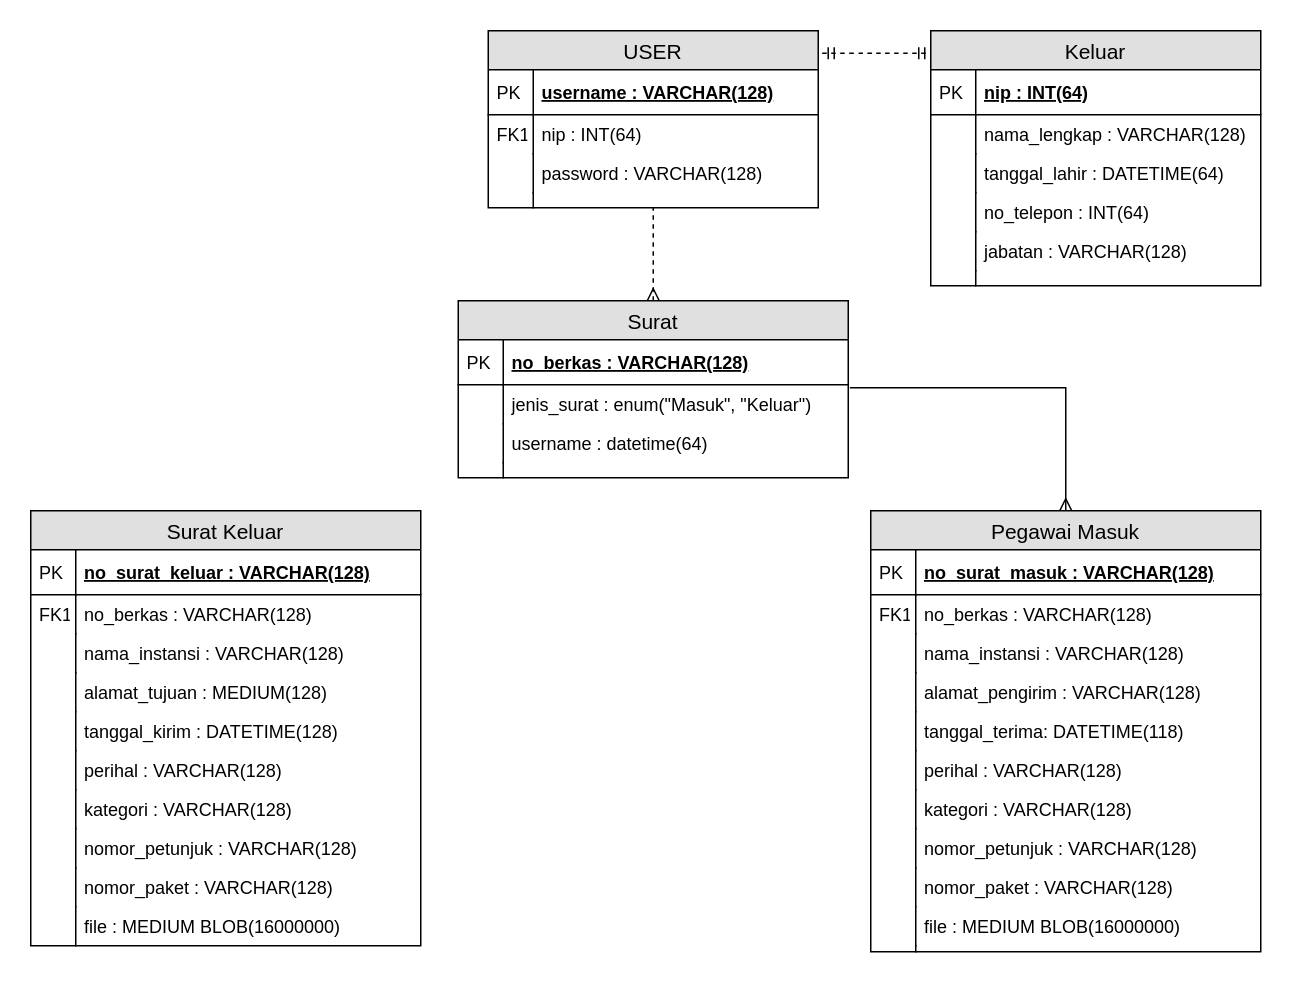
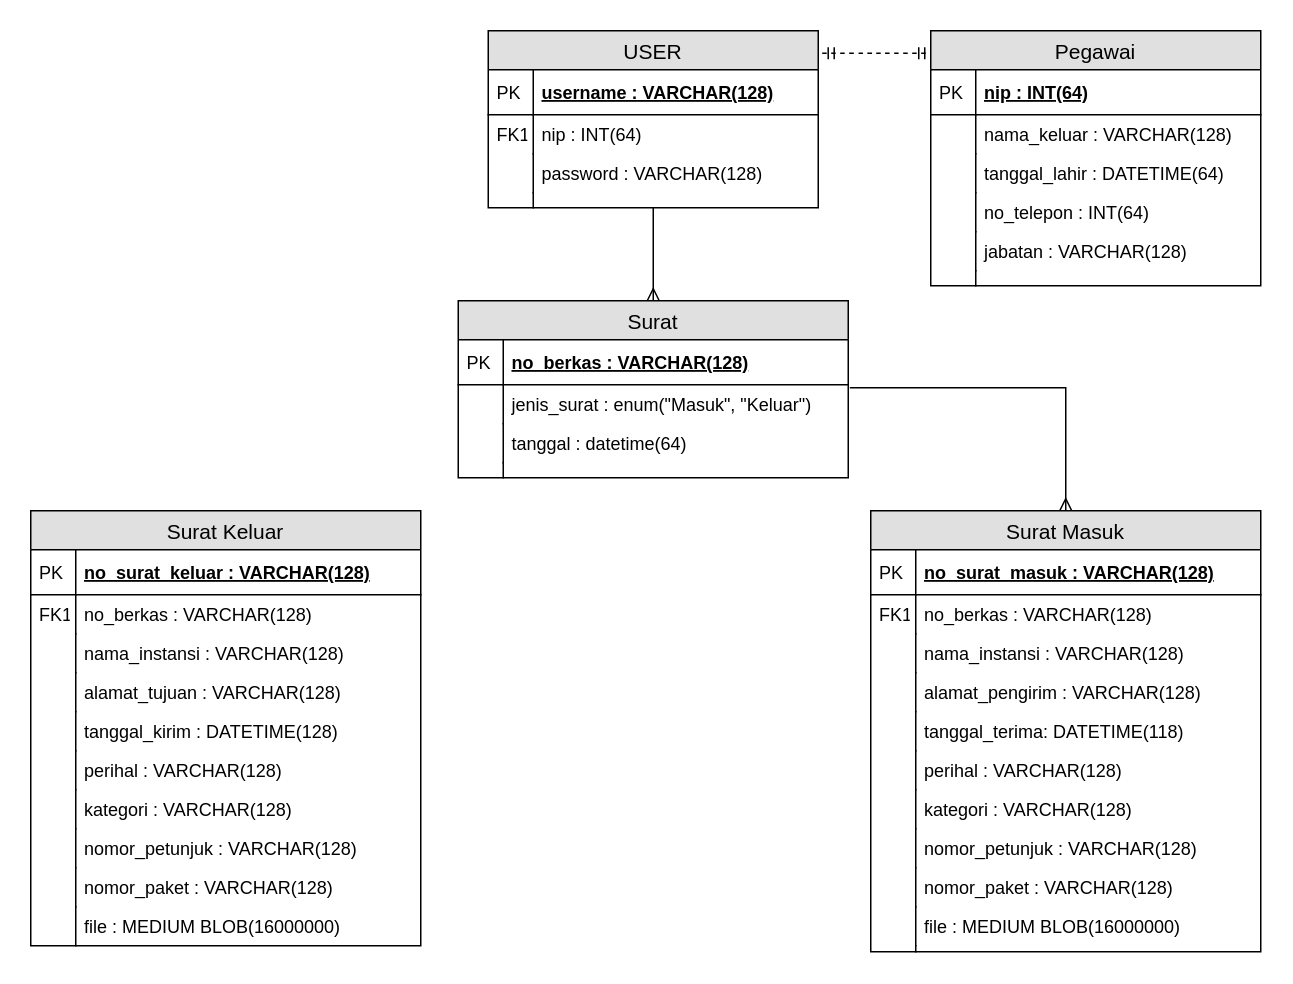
node "Keluar": label "Keluar" -> "Pegawai"
node "nama_lengkap : VARCHAR(128)": label "nama_lengkap : VARCHAR(128)" -> "nama_keluar : VARCHAR(128)"
edge "USER" -> "Surat": style dashed -> solid
node "username : datetime(64)": label "username : datetime(64)" -> "tanggal : datetime(64)"
node "Pegawai Masuk": label "Pegawai Masuk" -> "Surat Masuk"
node "alamat_tujuan : MEDIUM(128)": label "alamat_tujuan : MEDIUM(128)" -> "alamat_tujuan : VARCHAR(128)"
